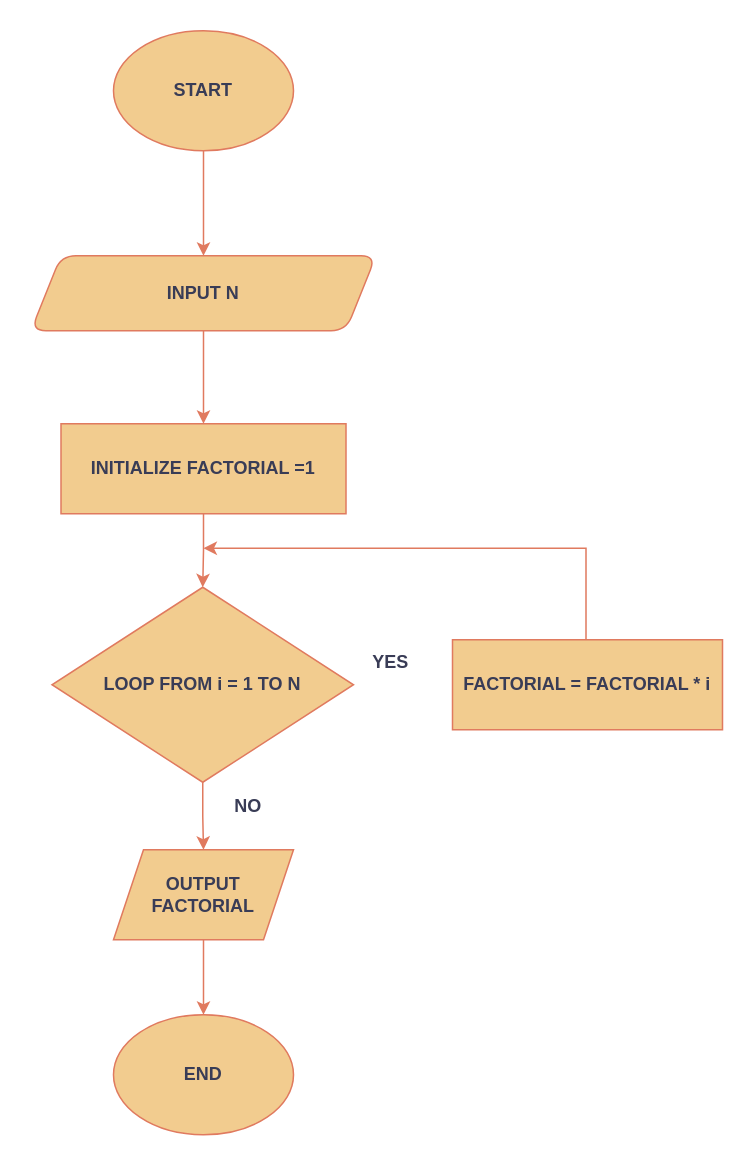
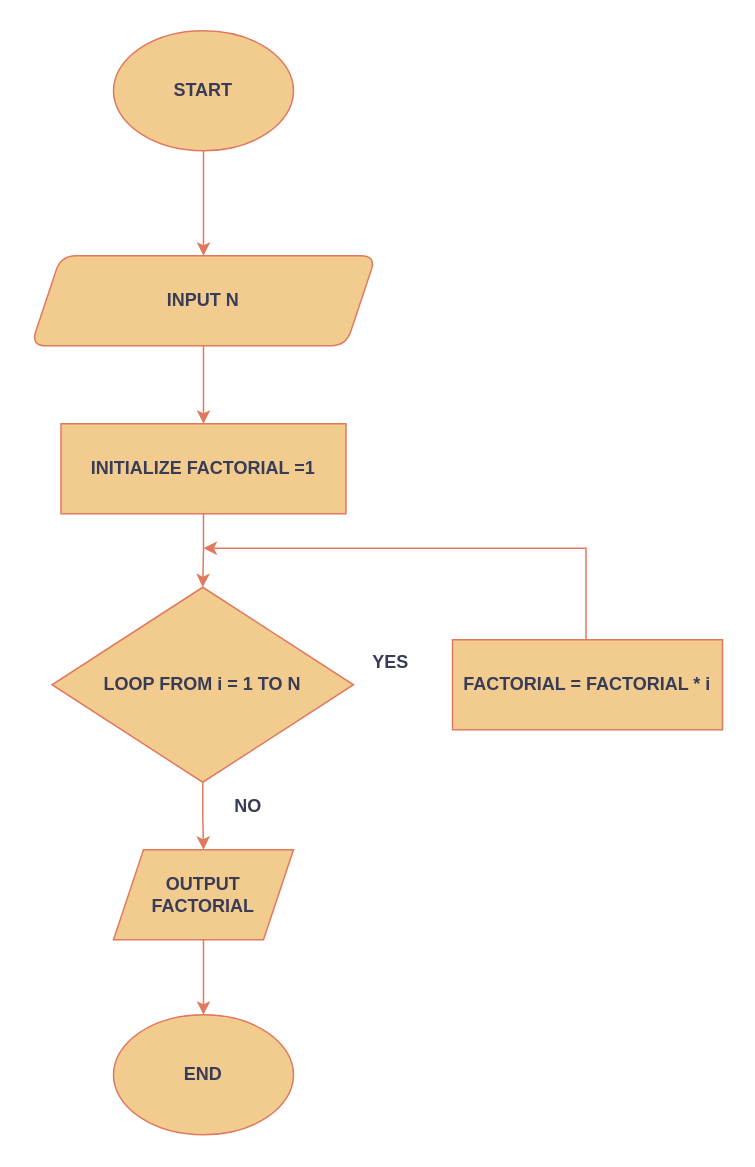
node "INPUT N": size 345x75 -> 345x90
